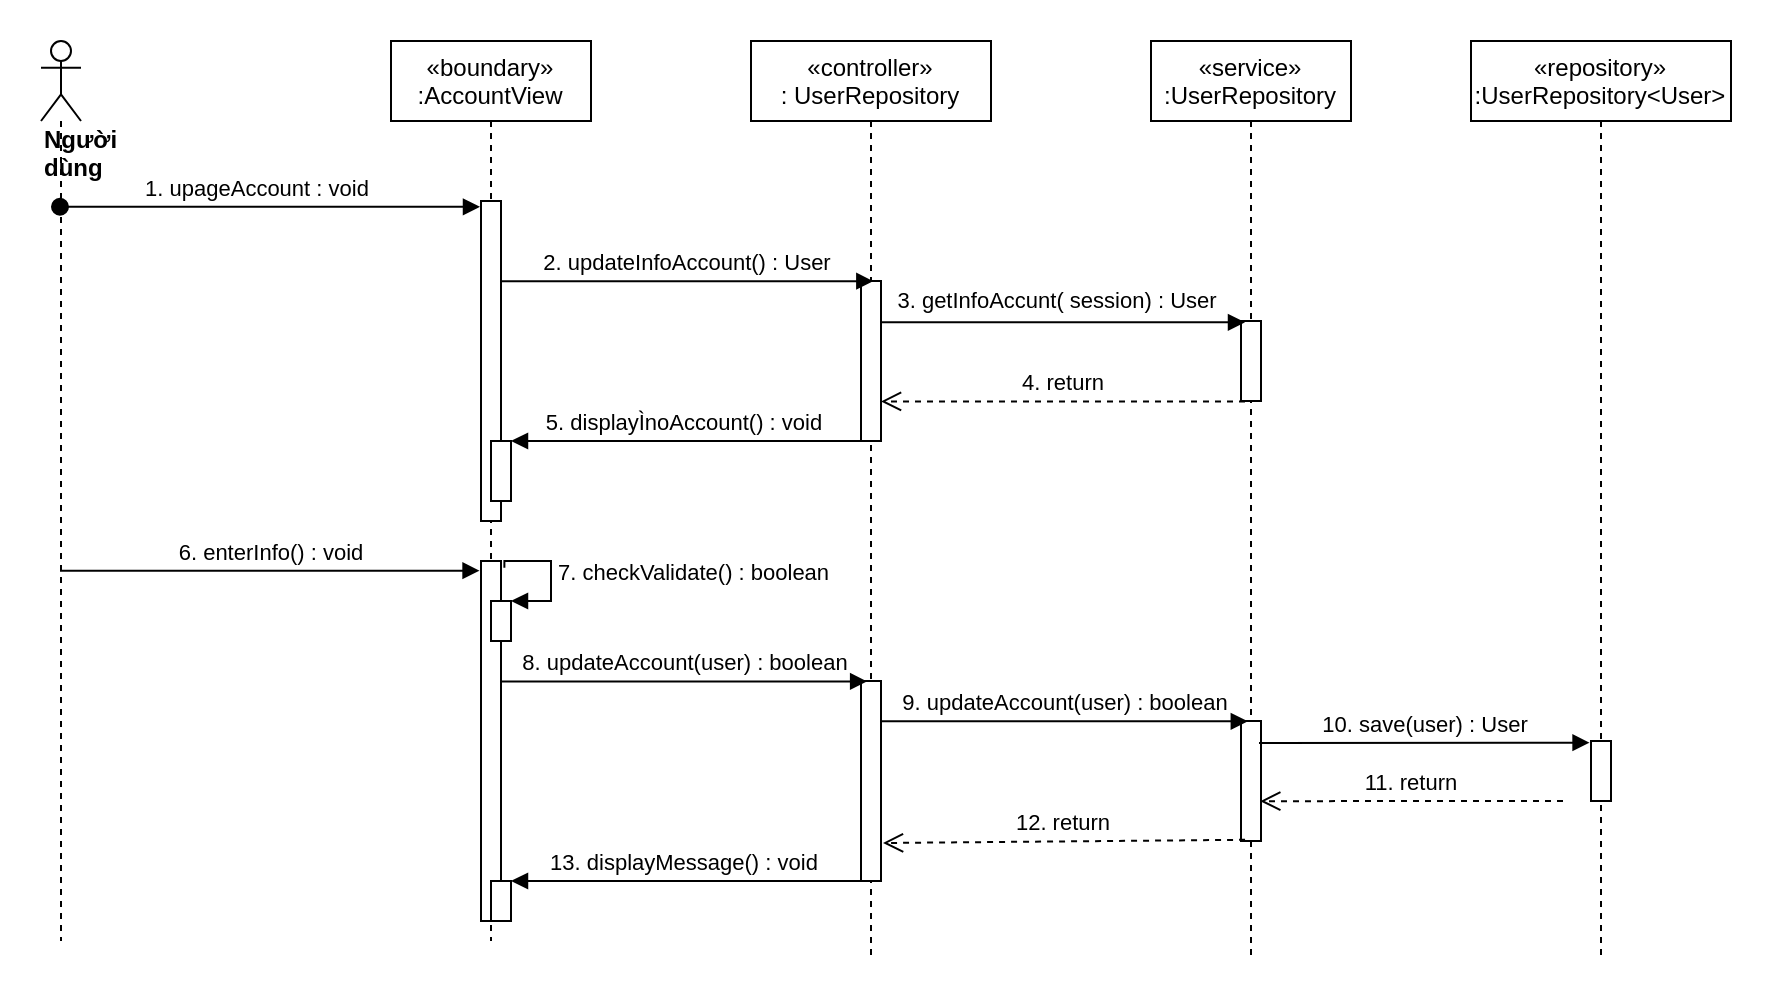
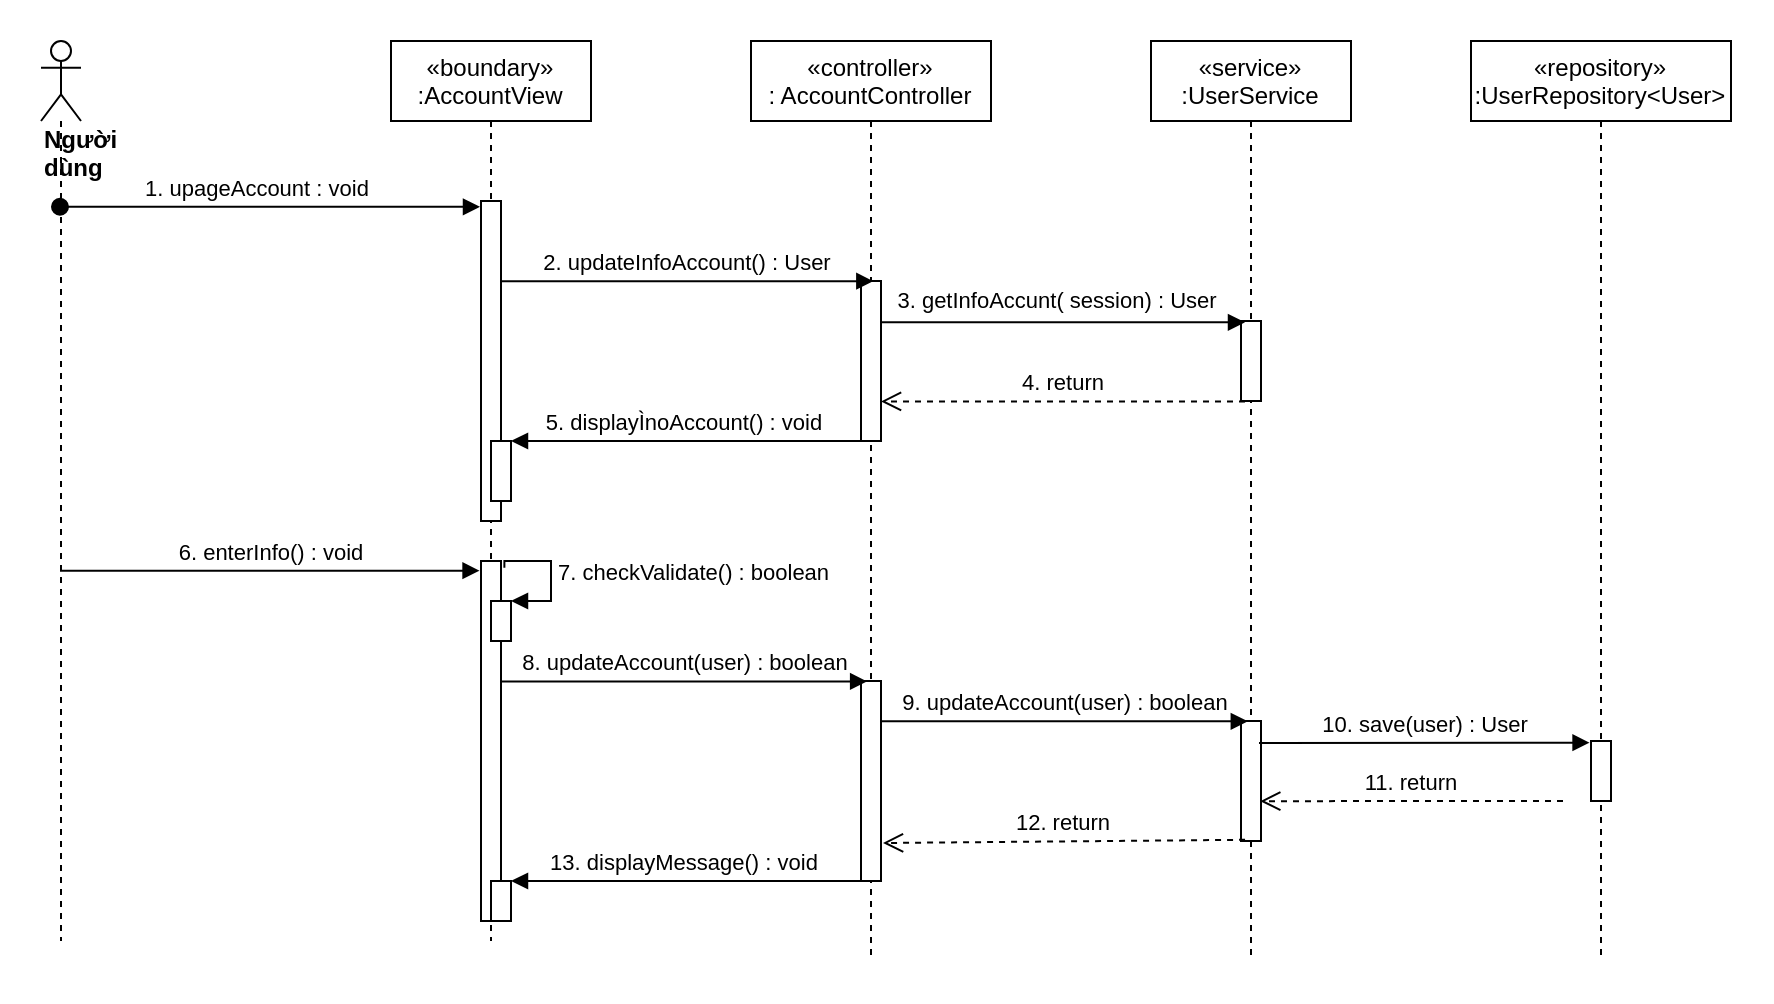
node "«controller» : UserRepository": label "«controller» : UserRepository" -> "«controller» : AccountController"
node "«service» :UserRepository": label "«service» :UserRepository" -> "«service» :UserService"
